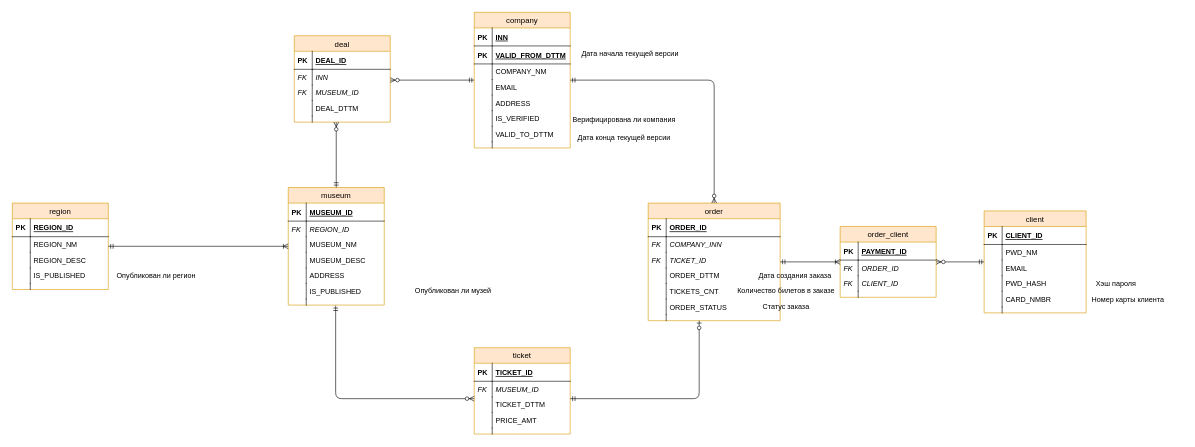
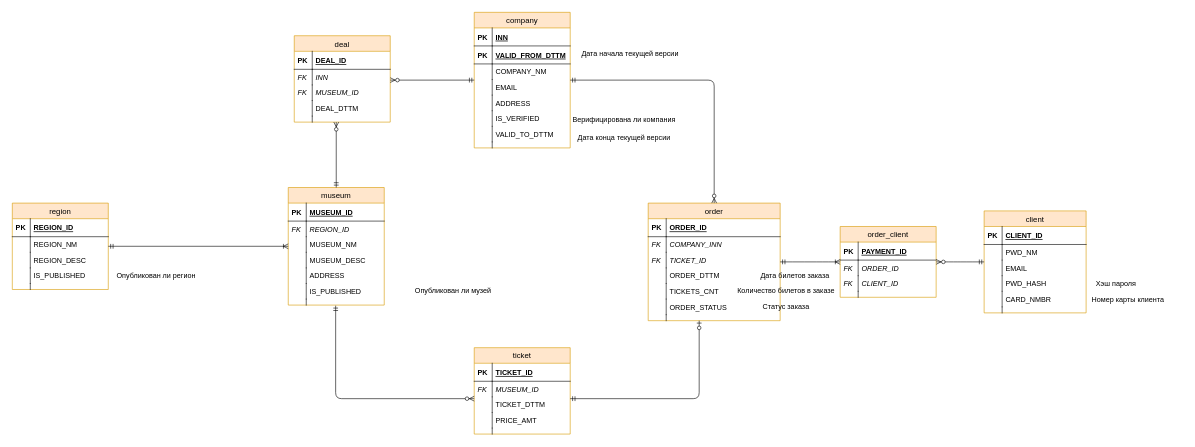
node "Дата создания заказа": label "Дата создания заказа" -> "Дата билетов заказа"
